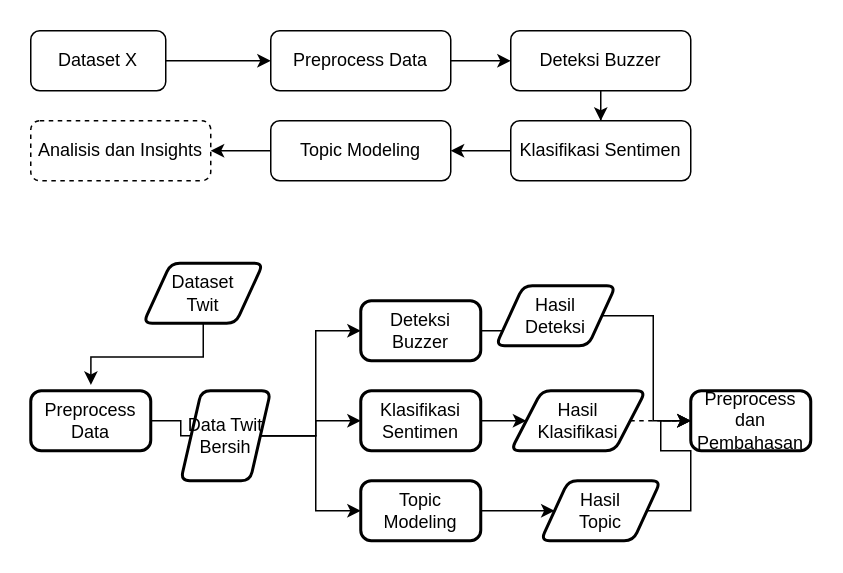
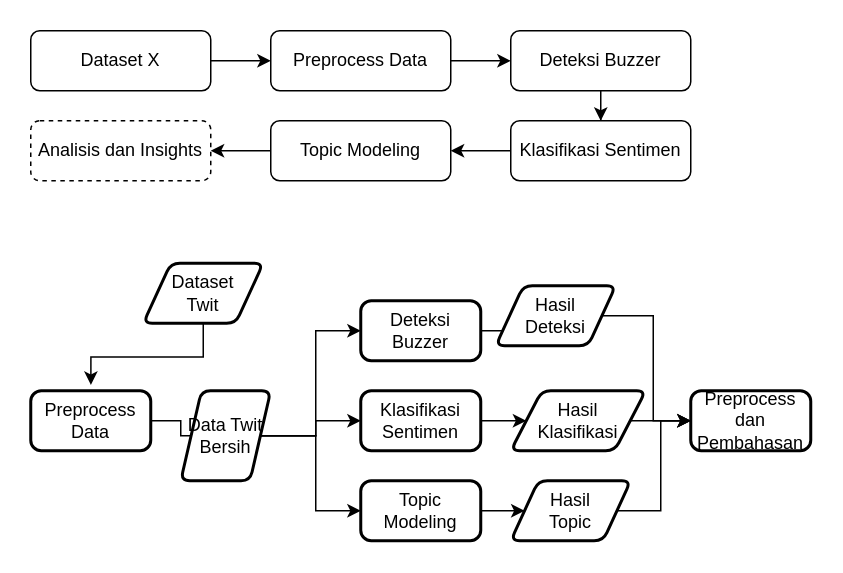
node "Dataset X": size 135x60 -> 180x60
edge "Hasil Klasifikasi" -> "Preprocess dan Pembahasan": style dashed -> solid
node "Hasil Topic": moved (601, 511) -> (571, 511)
